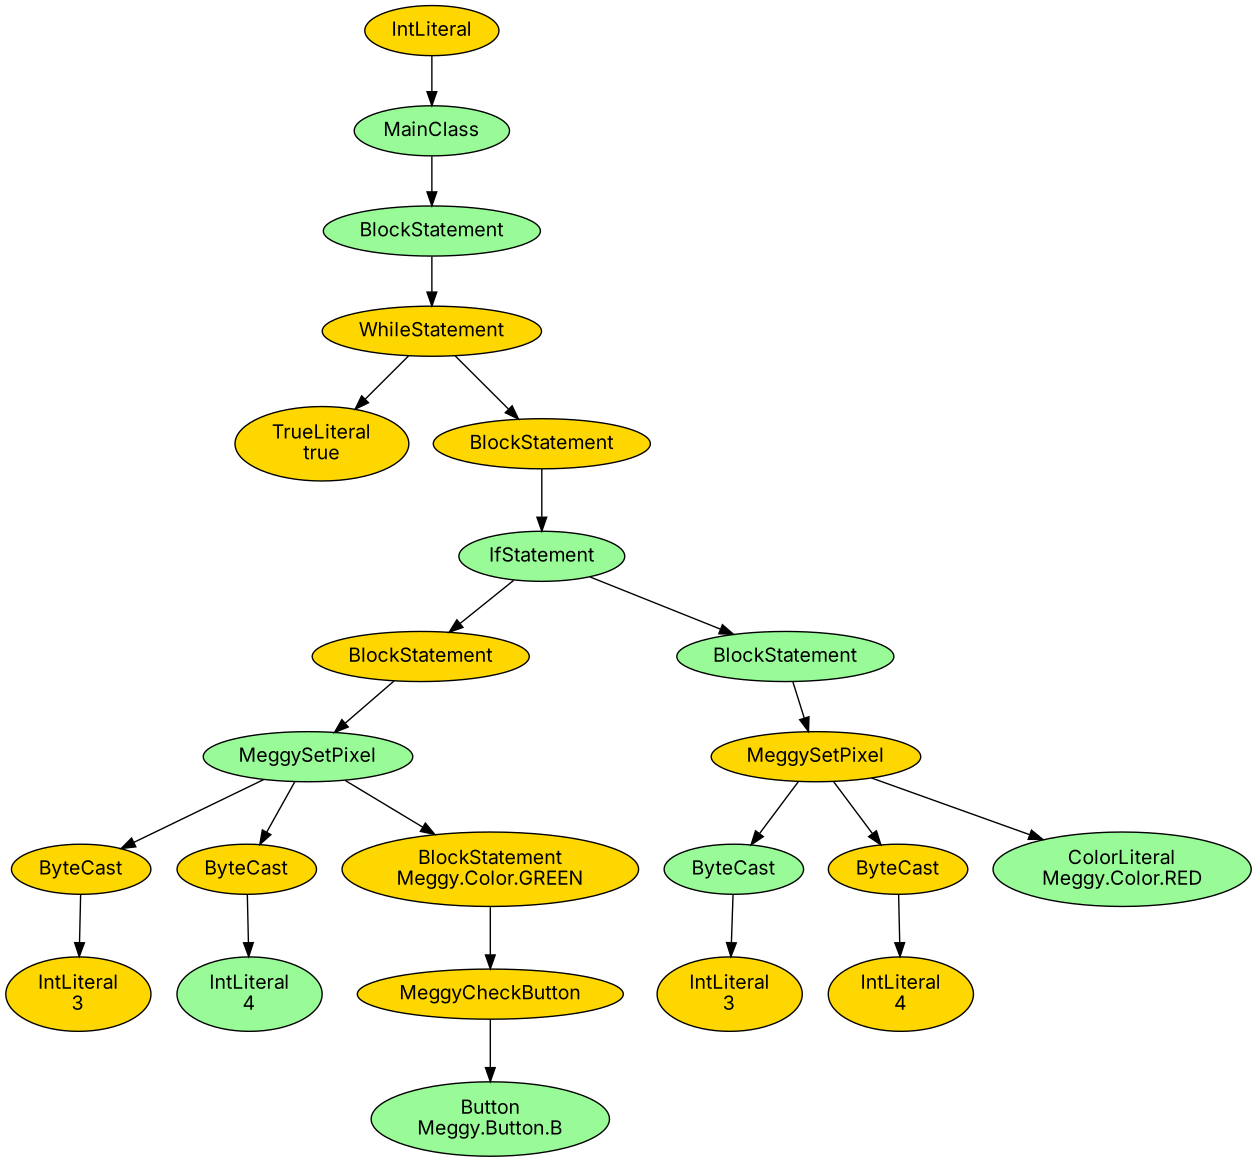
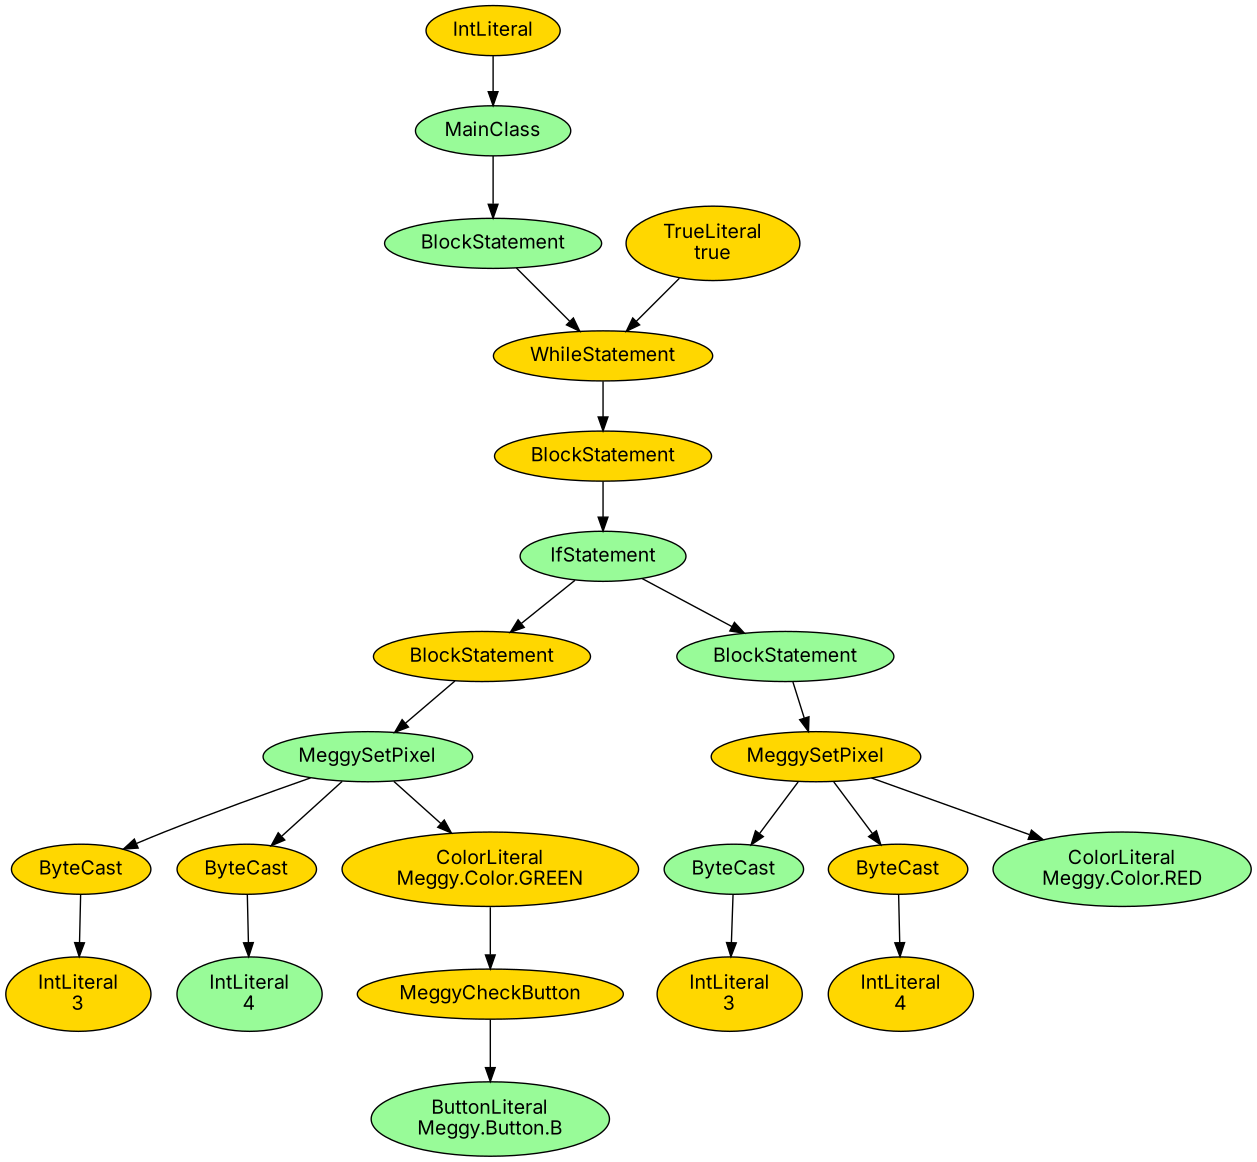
edge "WhileStatement" -> "TrueLiteral true": reversed
node "BlockStatement Meggy.Color.GREEN": label "BlockStatement Meggy.Color.GREEN" -> "ColorLiteral Meggy.Color.GREEN"
node "Button Meggy.Button.B": label "Button Meggy.Button.B" -> "ButtonLiteral Meggy.Button.B"
